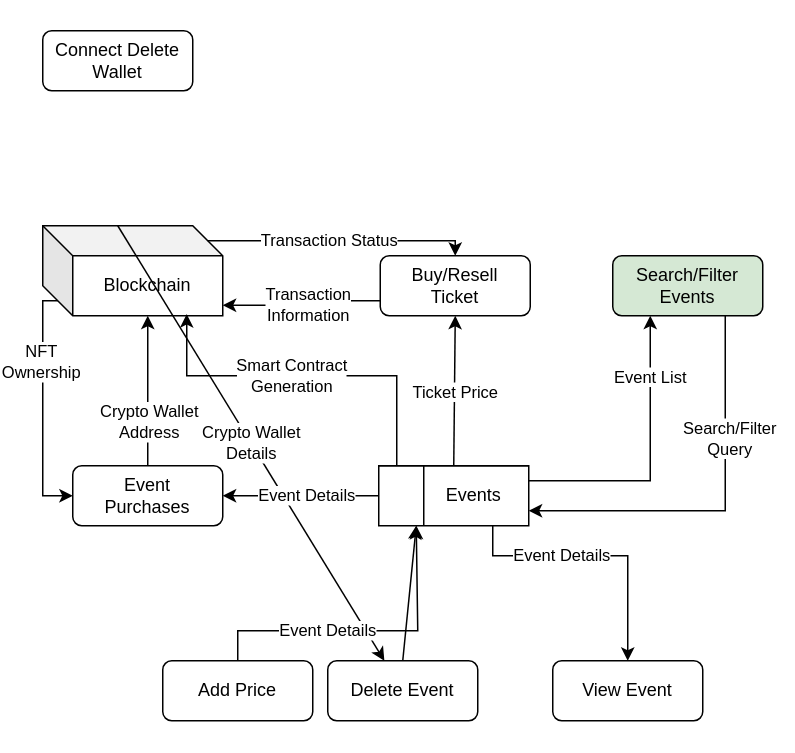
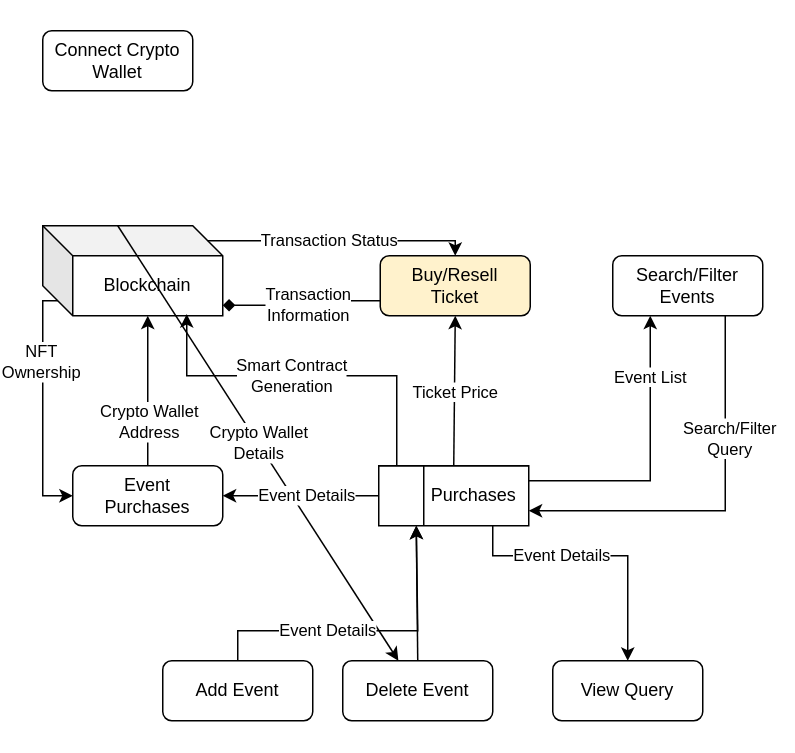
node "Connect Delete Wallet": label "Connect Delete Wallet" -> "Connect Crypto Wallet"
node "Buy/Resell Ticket": fillcolor #ffffff -> #fff2cc
node "Search/Filter Events": fillcolor #d5e8d4 -> #ffffff
edge "Buy/Resell Ticket" -> "Blockchain": arrowhead classic -> diamond
node "Events": label "Events" -> "Purchases"
node "Add Price": label "Add Price" -> "Add Event"
node "Delete Event": moved (403, 691) -> (418, 691)
node "View Event": label "View Event" -> "View Query"
